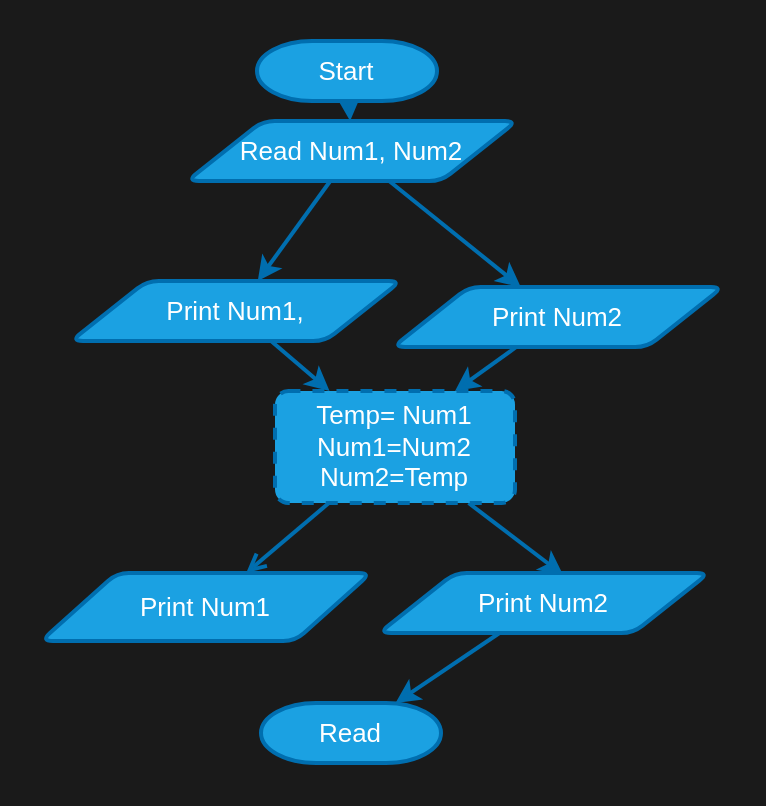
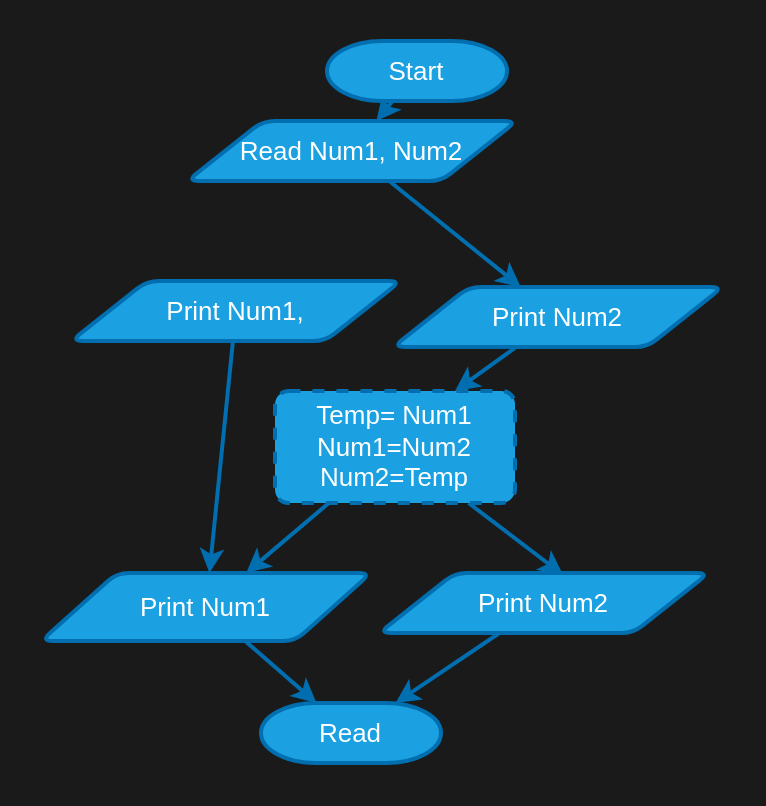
node "Start": moved (347, 71) -> (417, 71)
edge "Read Num1, Num2" -> "Print Num1,": removed
edge "Print Num1," -> "Temp= Num1 Num1=Num2 Num2=Temp": now "Print Num1," -> "Print Num1"
edge "Temp= Num1 Num1=Num2 Num2=Temp" -> "Print Num1": arrowhead open -> classic
edge "Print Num1" -> "Read": added
